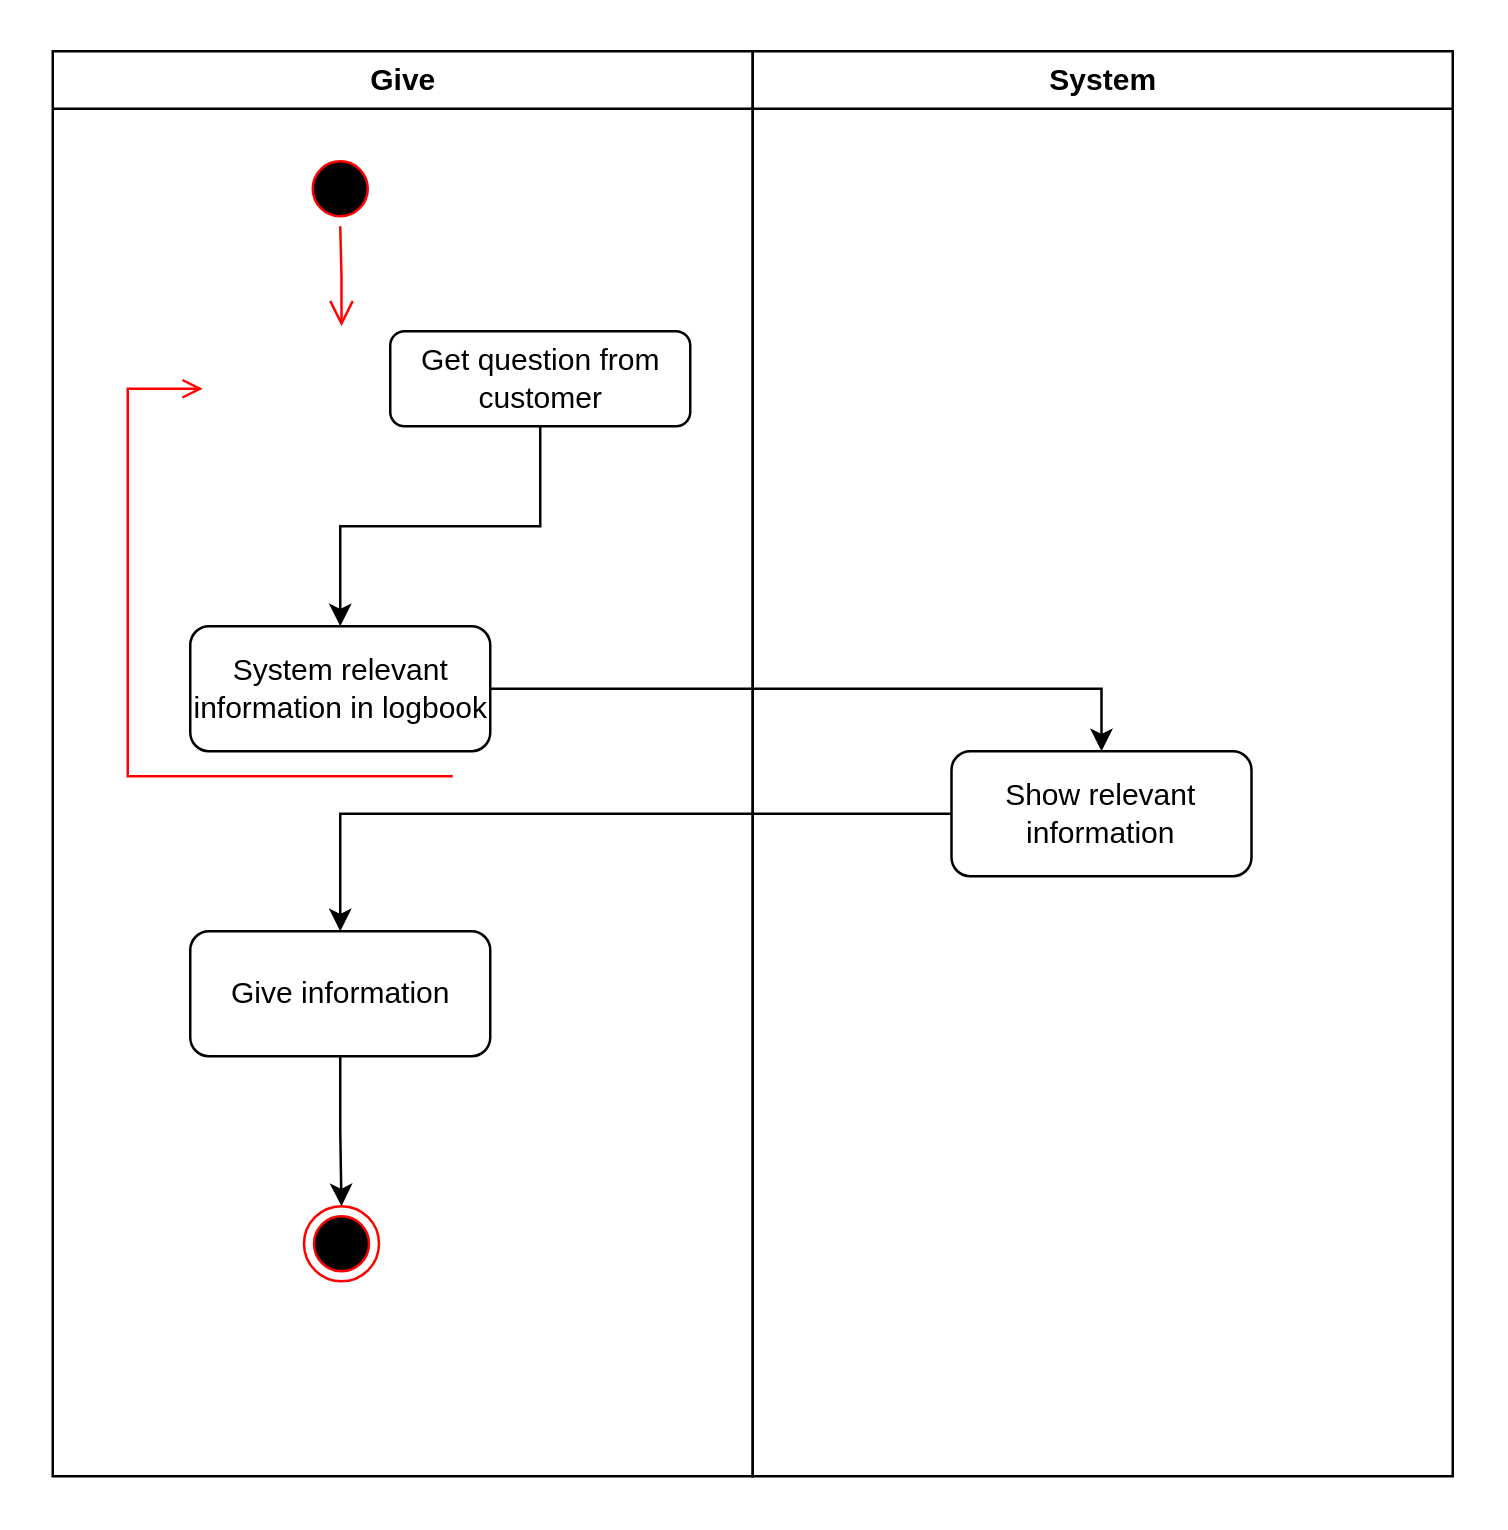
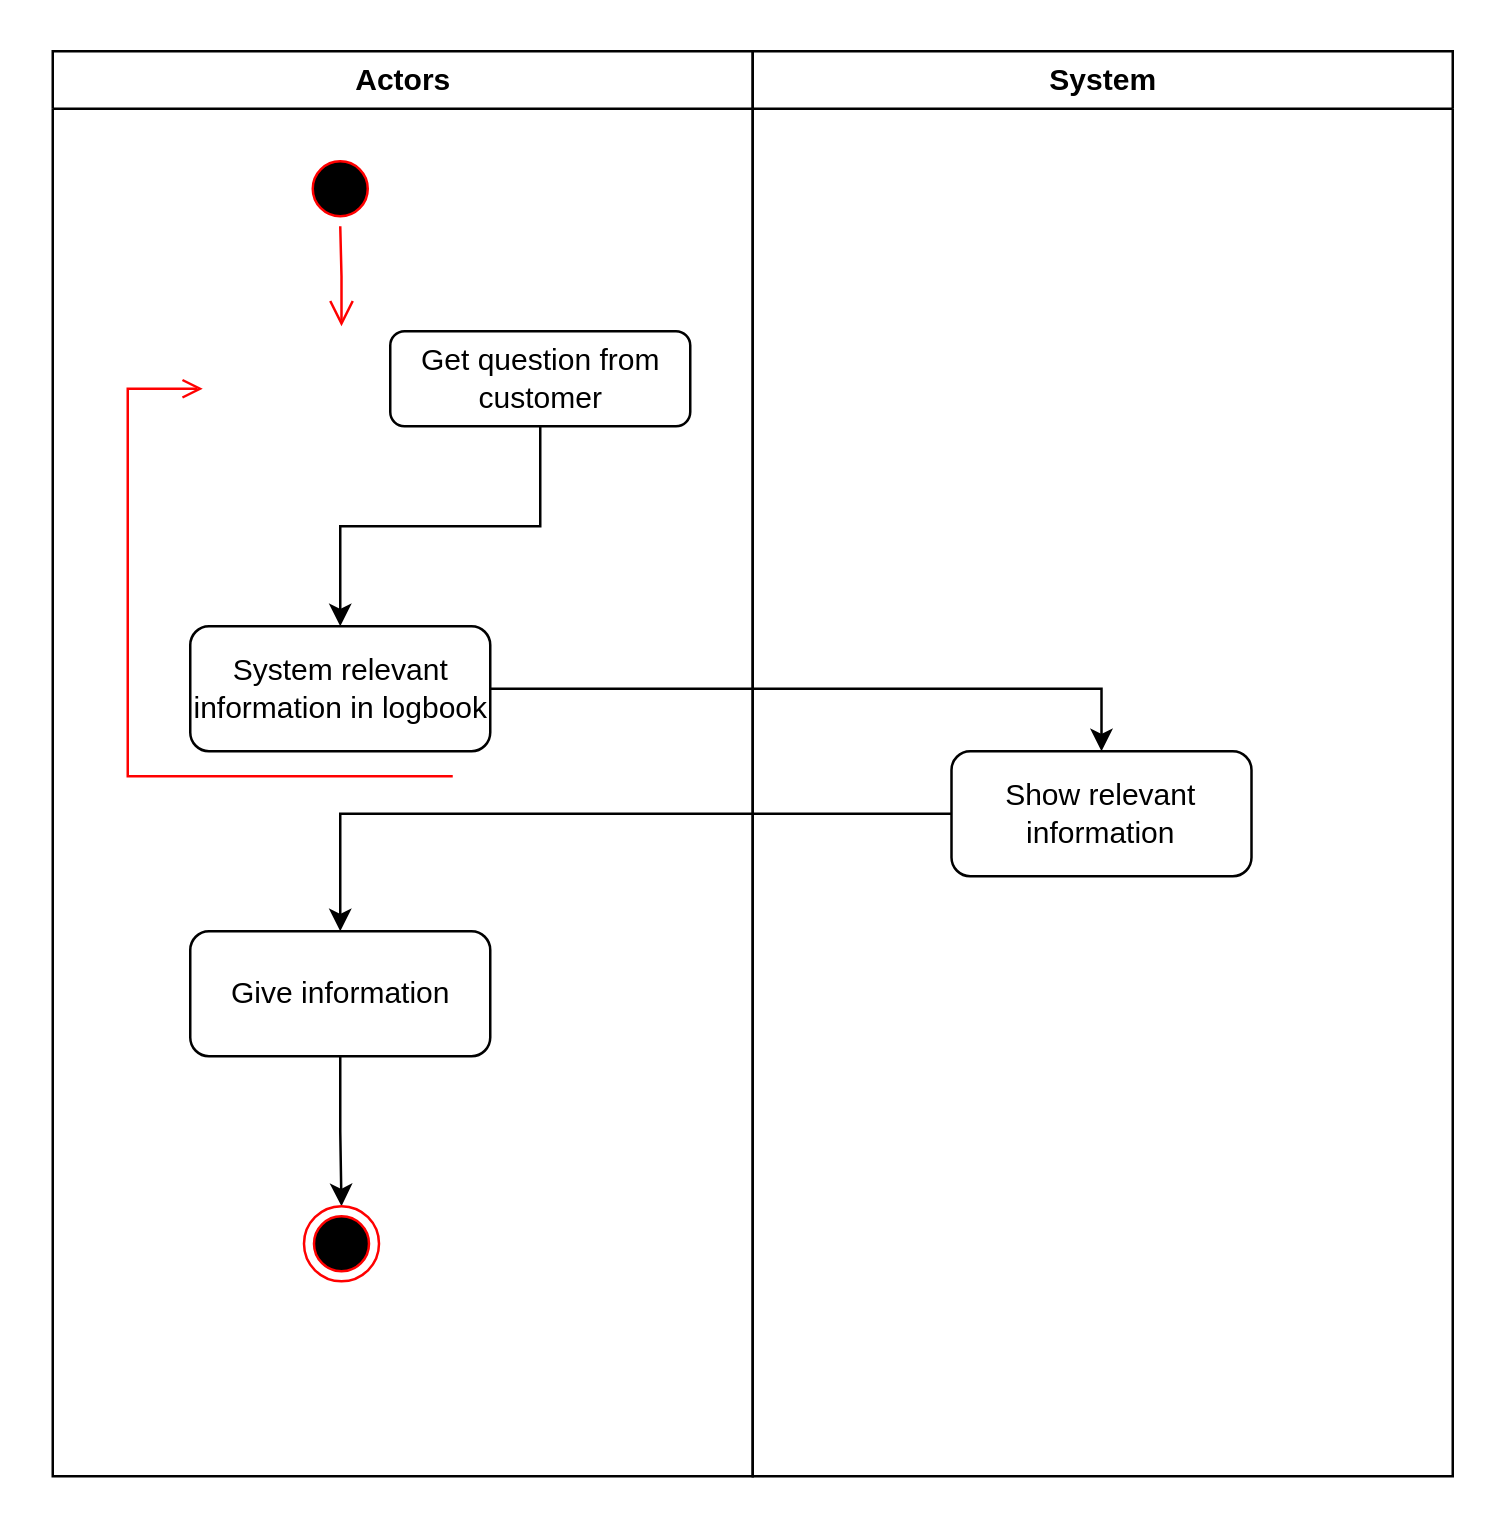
node "Give": label "Give" -> "Actors"
